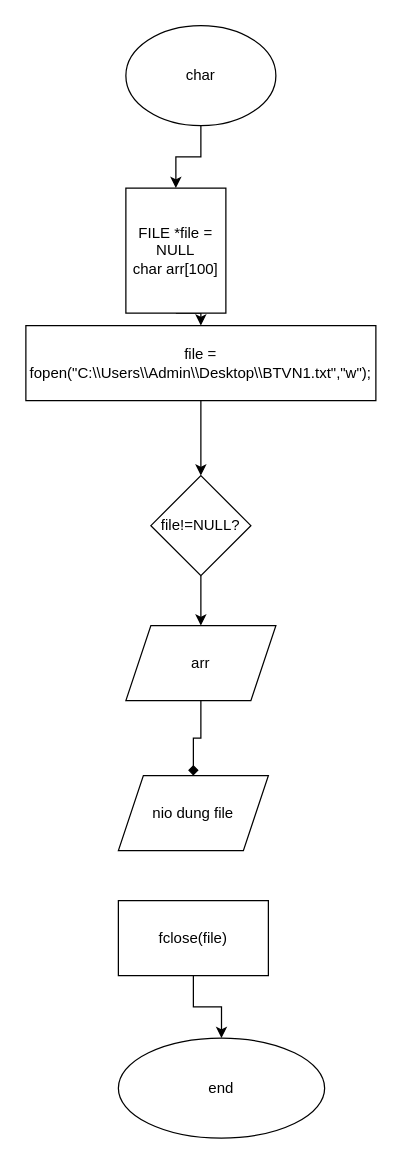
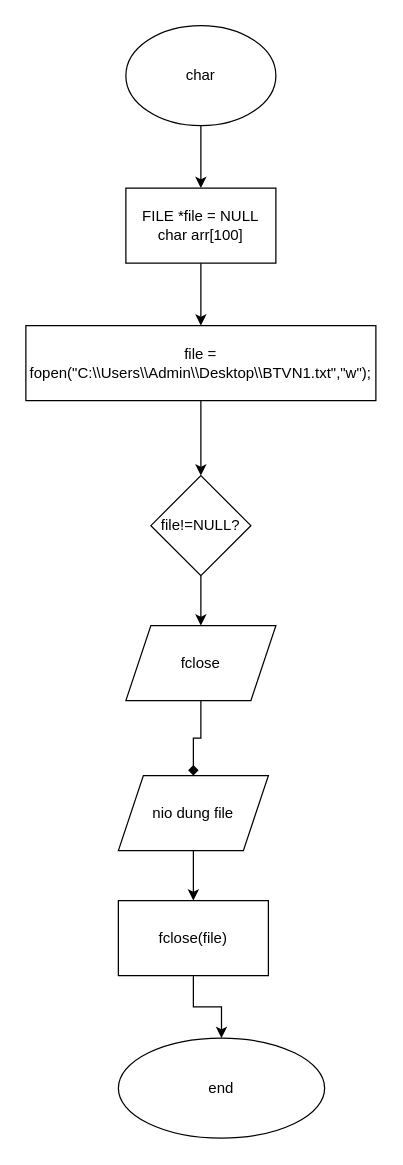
node "FILE *file = NULL char arr[100]": size 100x125 -> 150x75
node "arr": label "arr" -> "fclose"
edge "nio dung file" -> "fclose(file)": added
